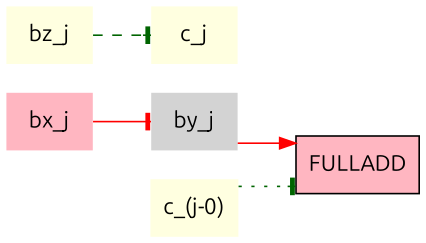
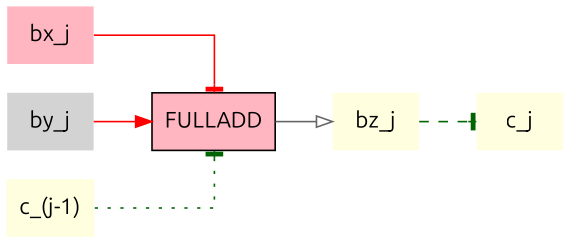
edge "bx_j" -> "by_j": now "bx_j" -> "FULLADD"
edge "FULLADD" -> "bz_j": added
node "c_(j-0)": label "c_(j-0)" -> "c_(j-1)"
